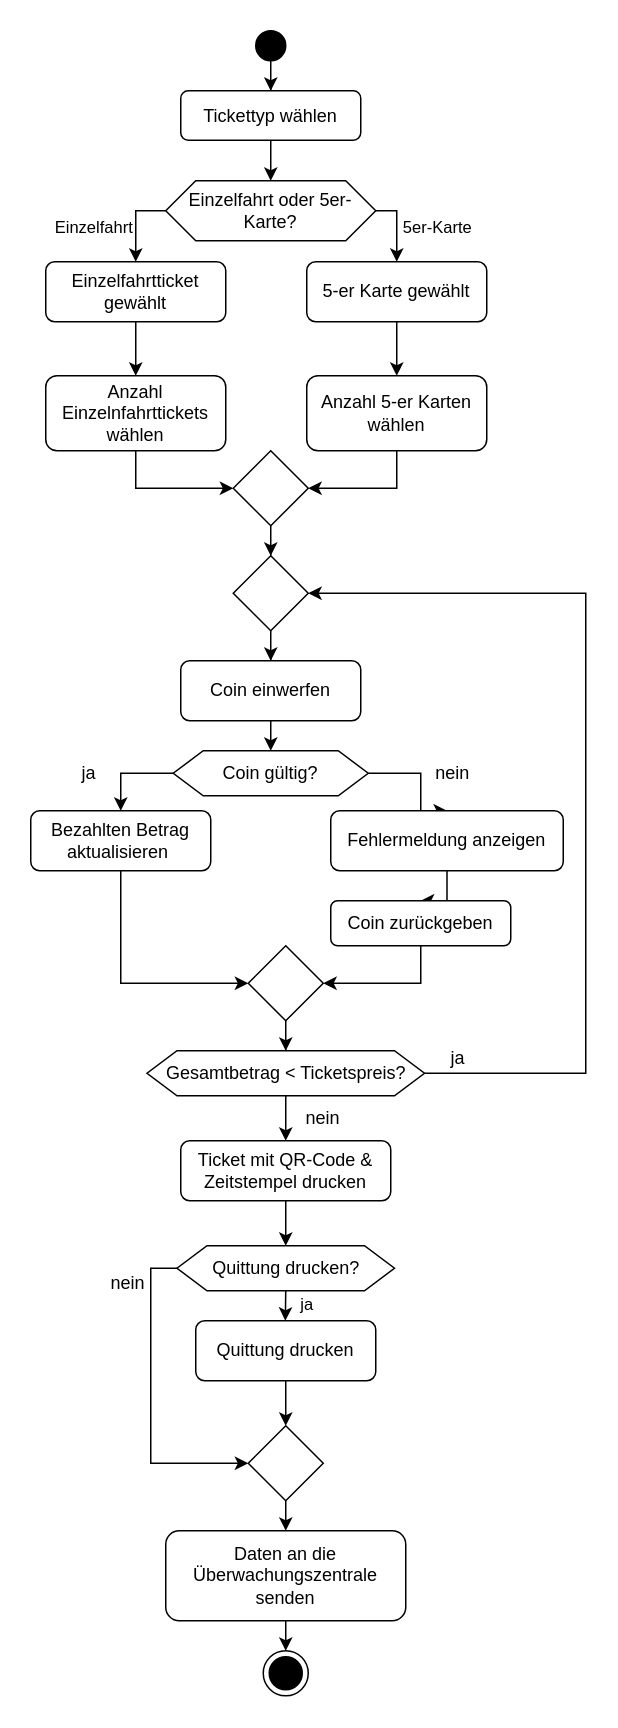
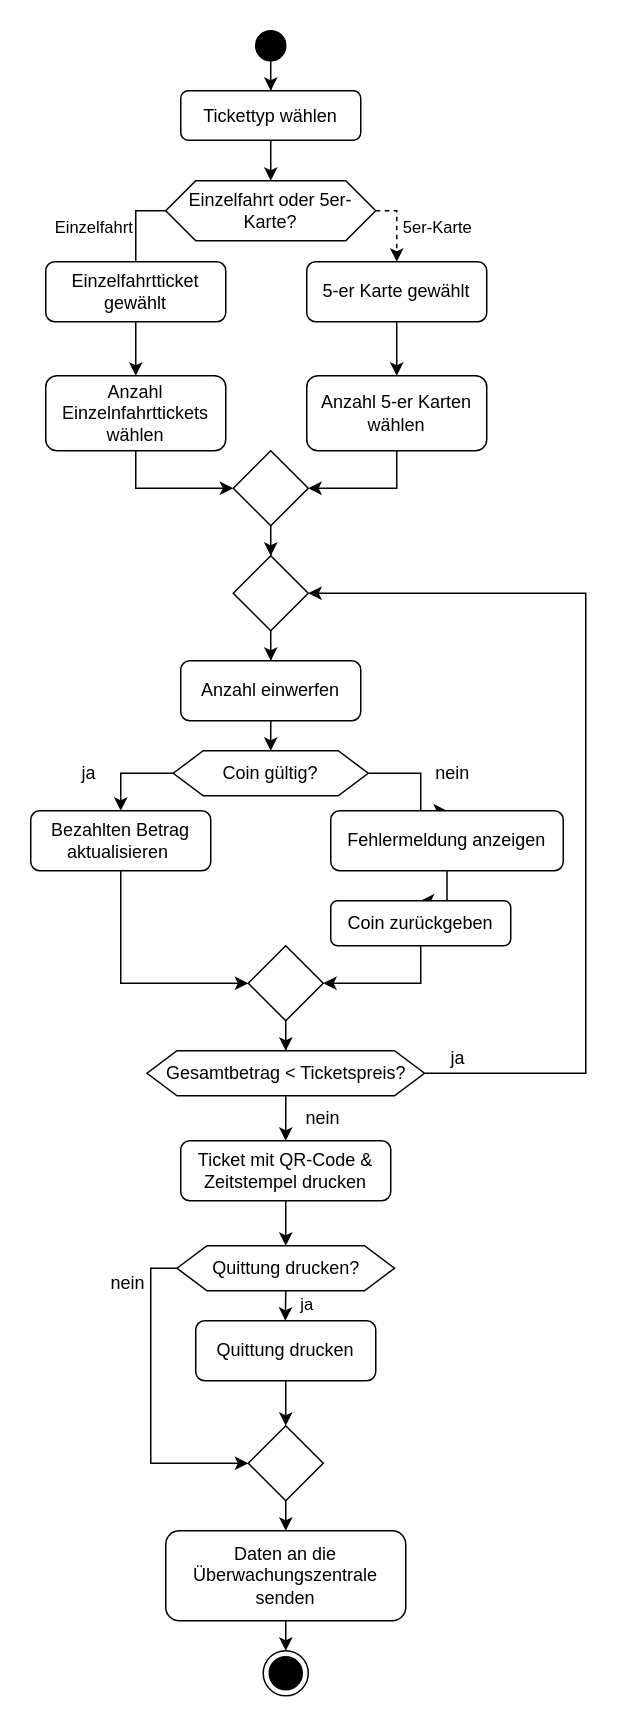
edge "Einzelfahrt oder 5er-Karte?" -> "5-er Karte gewählt": style solid -> dashed
edge "Einzelfahrt oder 5er-Karte?" -> "Einzelfahrtticket gewählt": arrowhead classic -> none
node "Coin einwerfen": label "Coin einwerfen" -> "Anzahl einwerfen"
